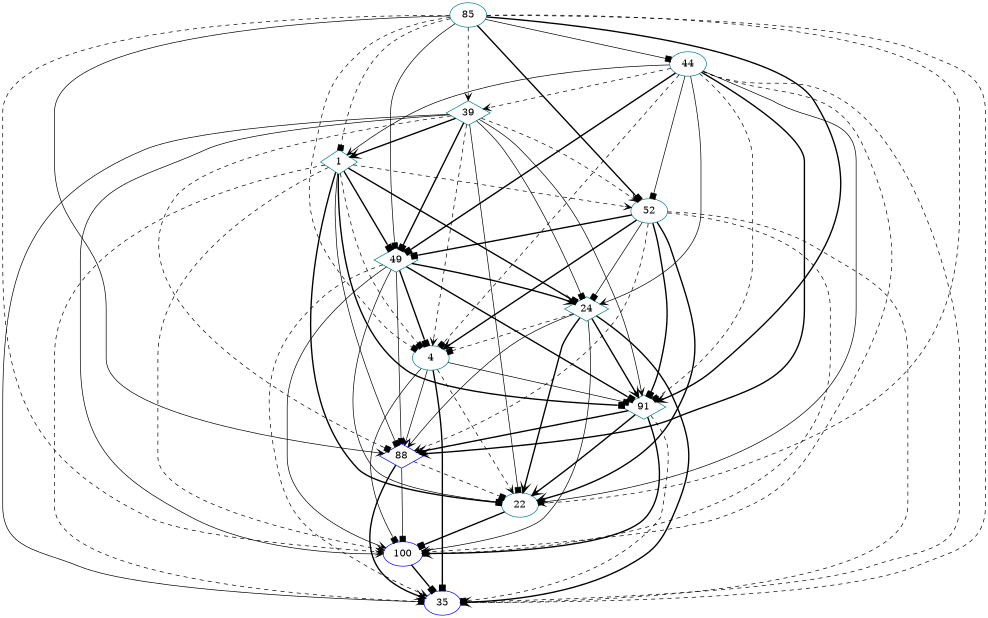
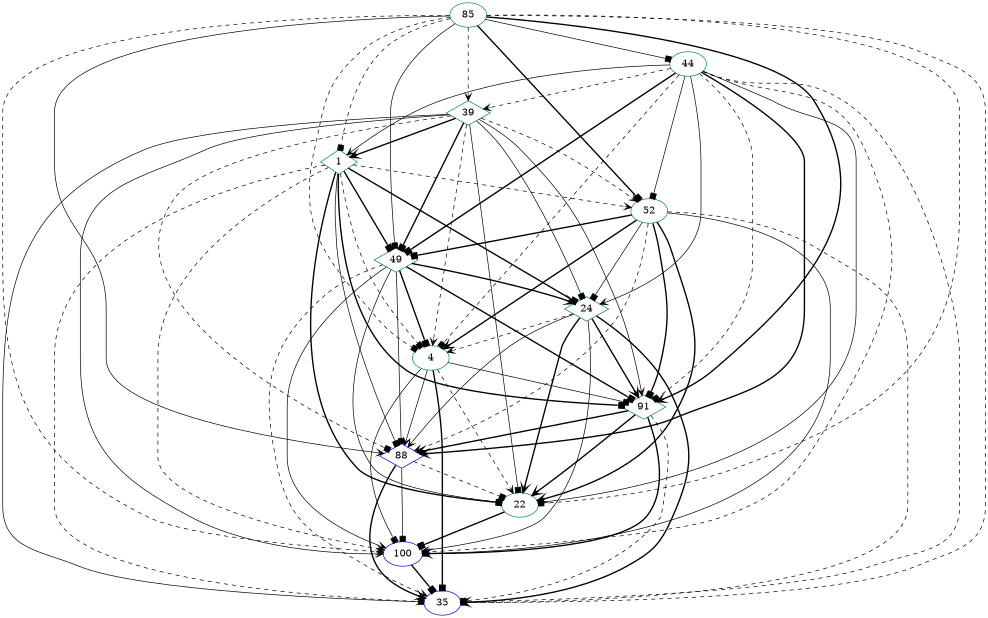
edge "85" -> "22": arrowhead vee -> box
edge "24" -> "4": arrowhead box -> vee
edge "52" -> "100": style dashed -> solid
